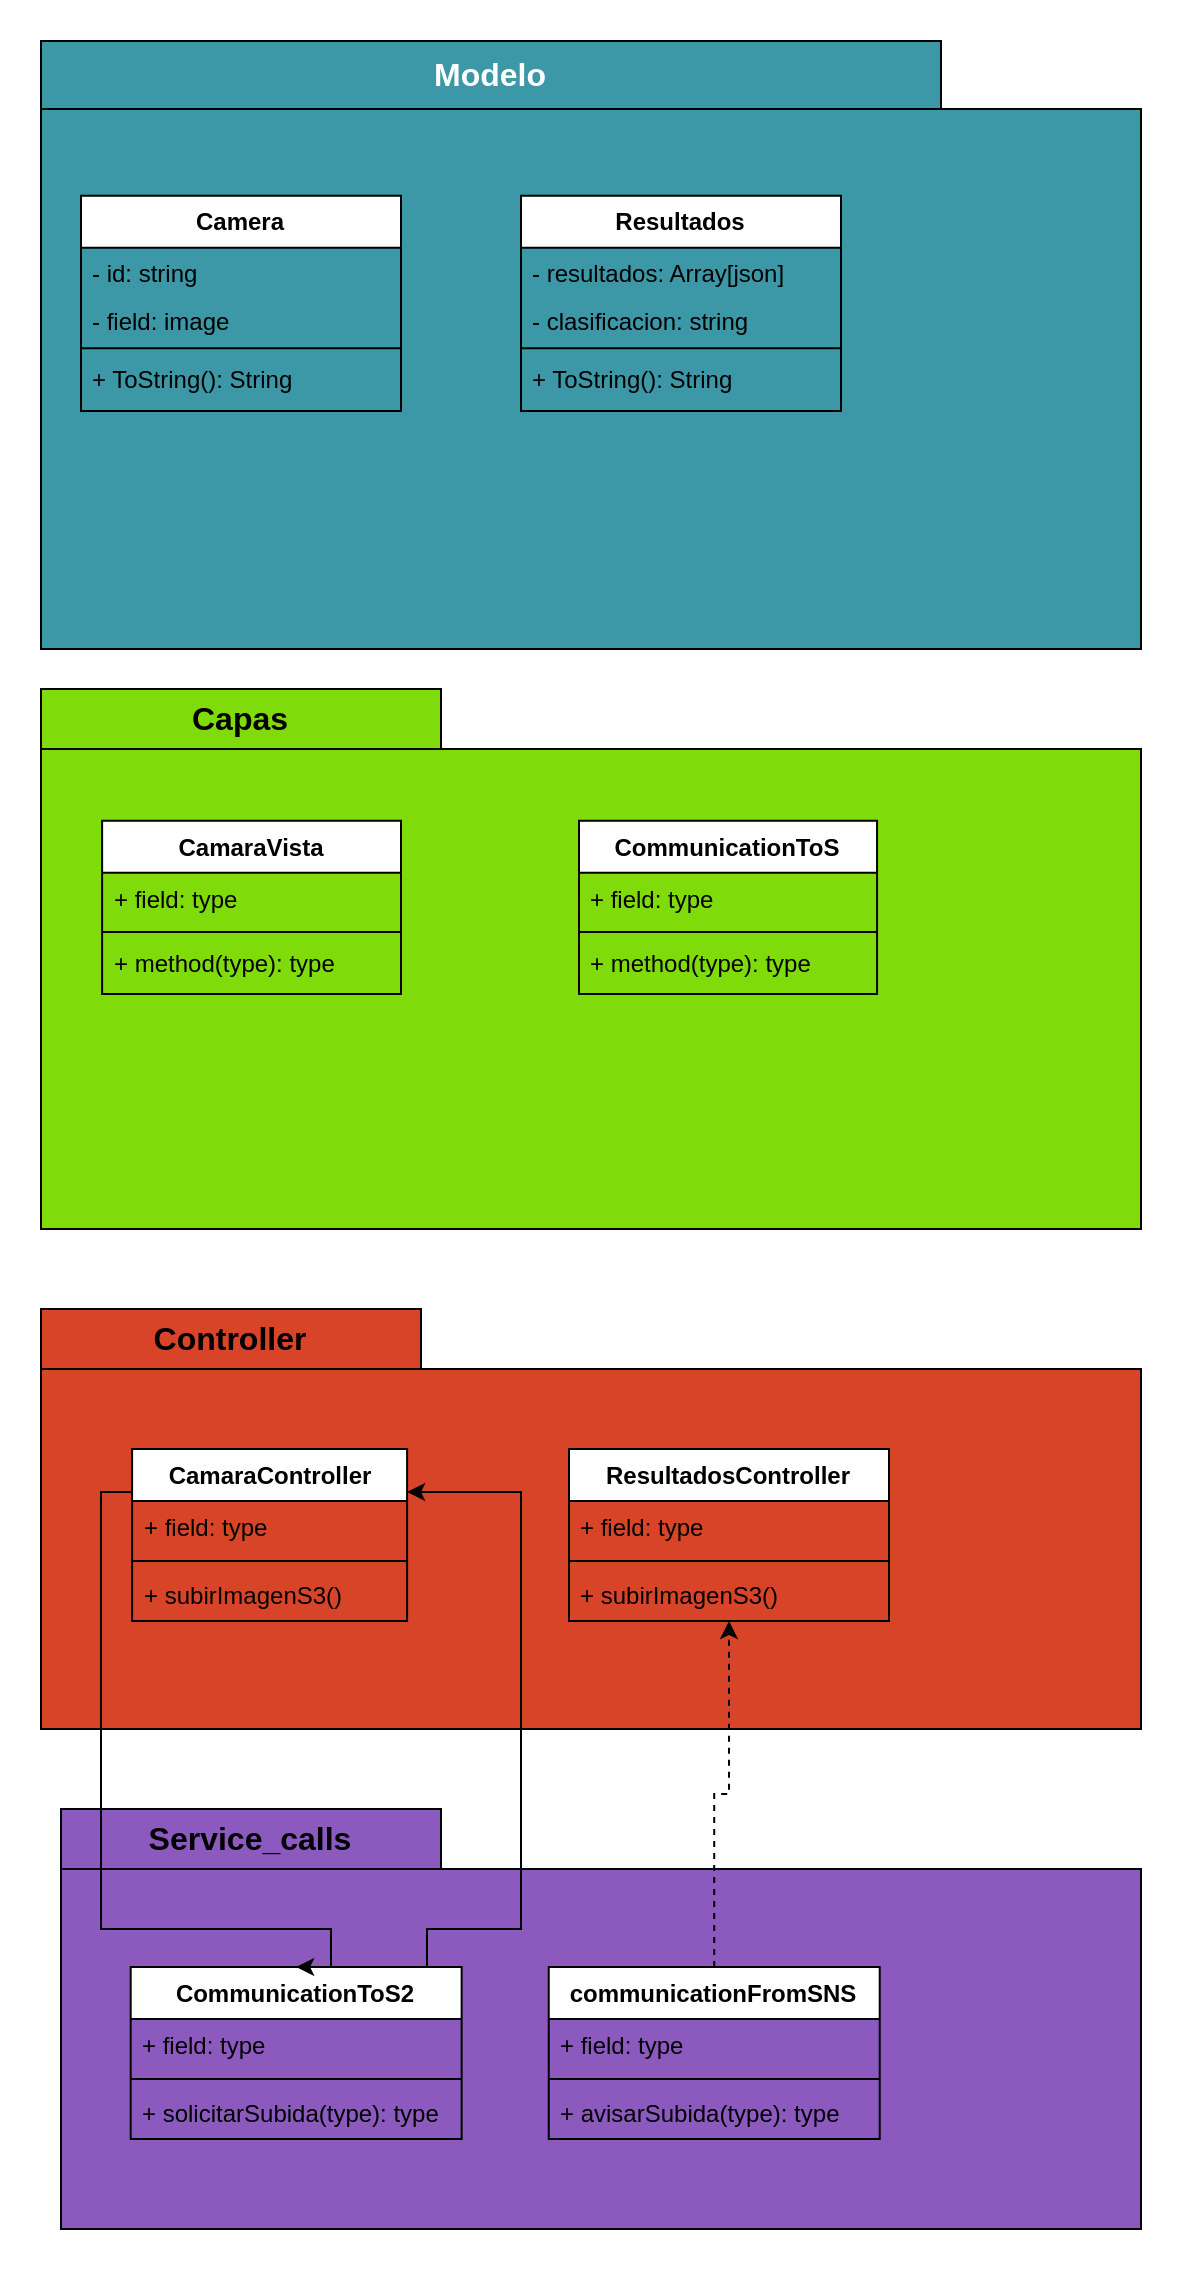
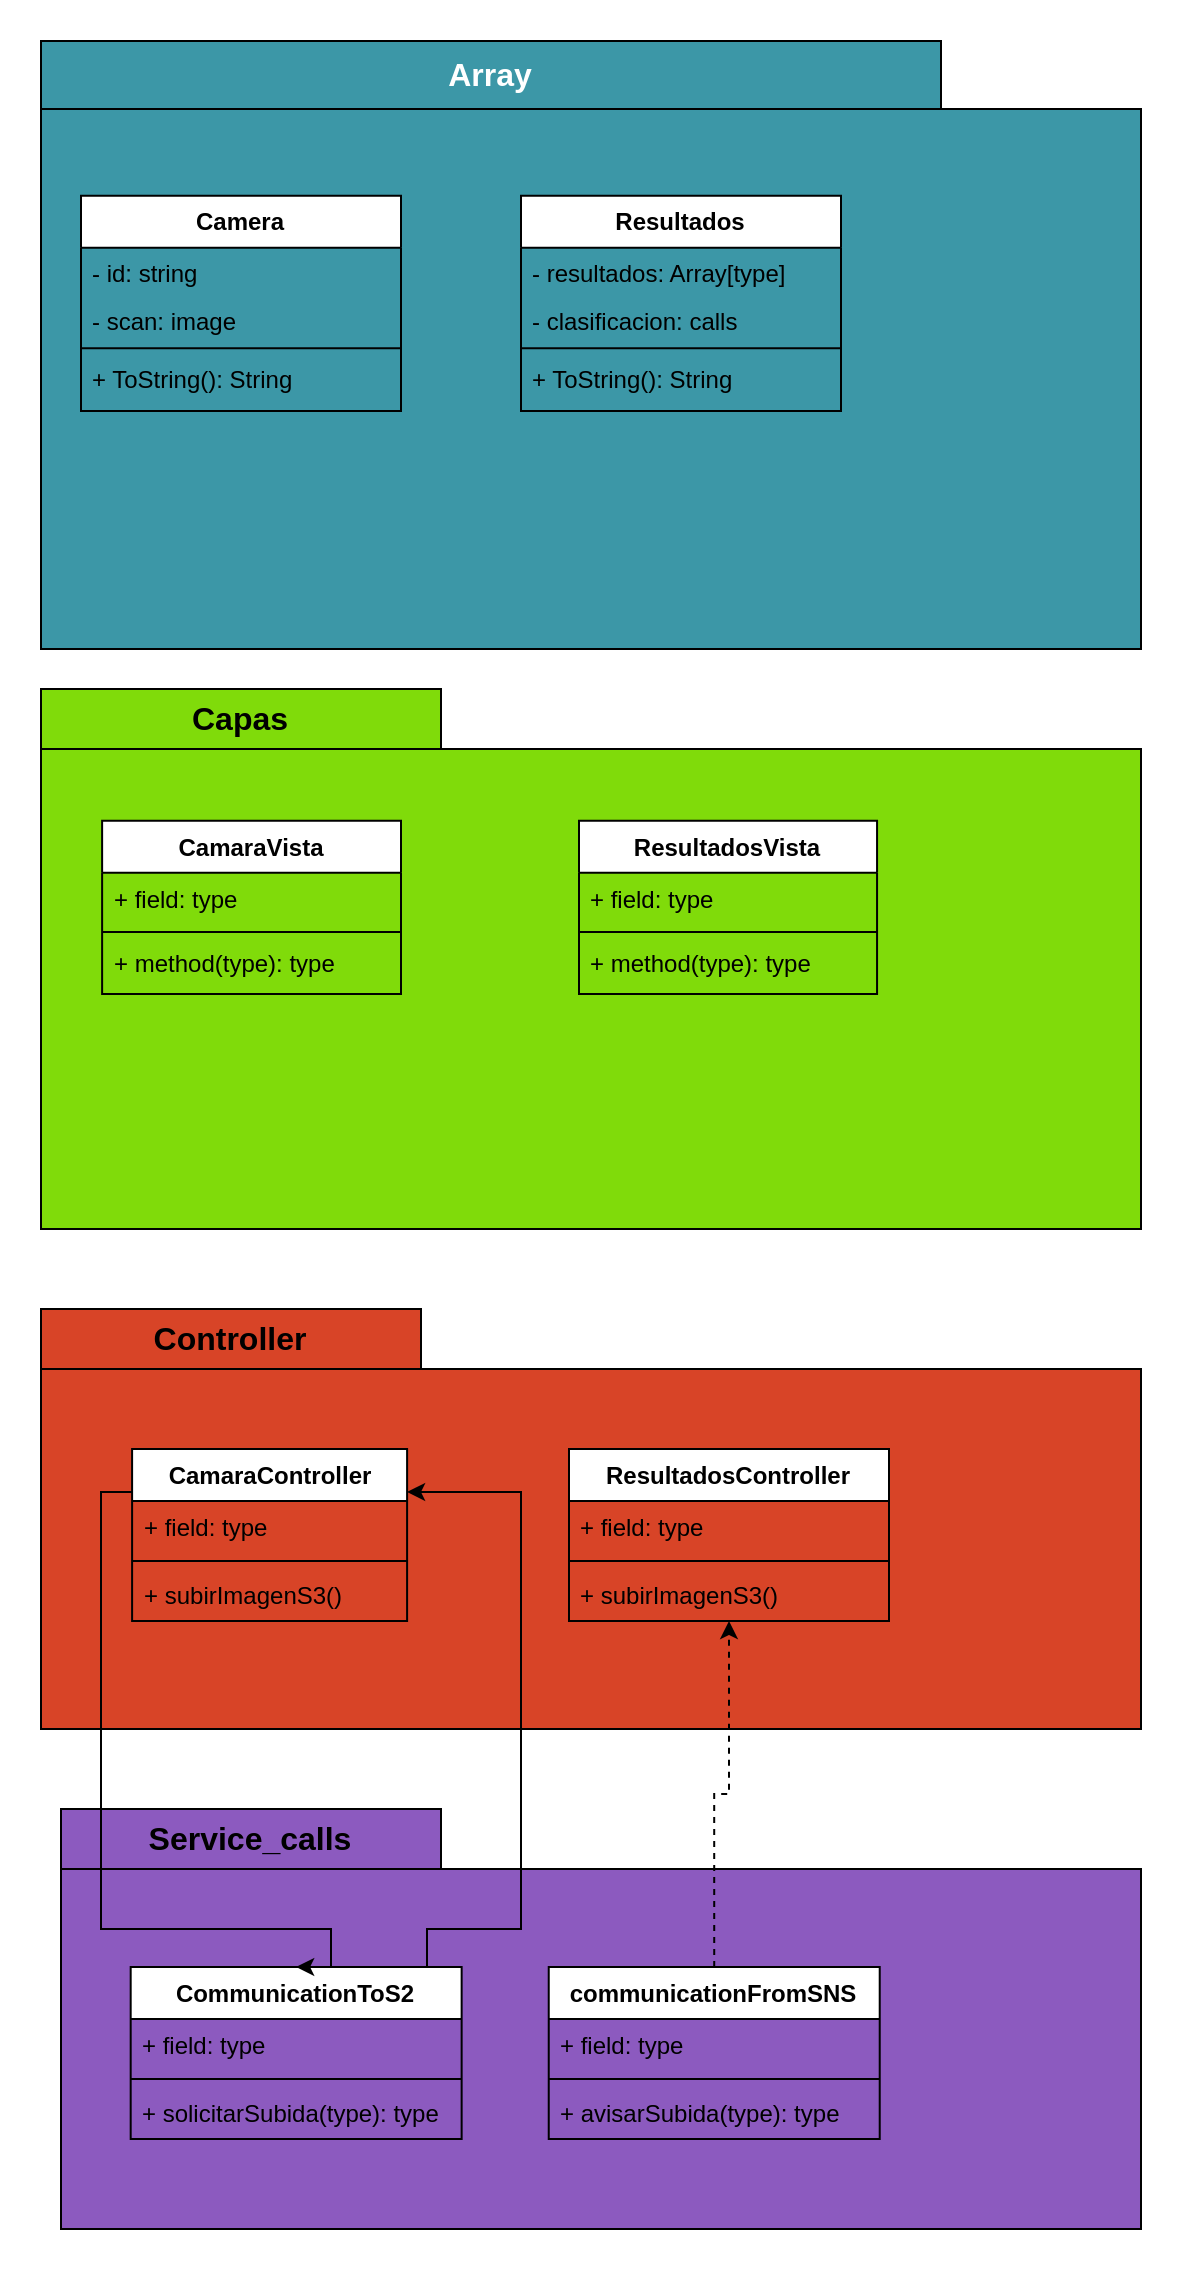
node "Modelo": label "Modelo" -> "Array"
node "- resultados: Array[json]": label "- resultados: Array[json]" -> "- resultados: Array[type]"
node "- field: image": label "- field: image" -> "- scan: image"
node "- clasificacion: string": label "- clasificacion: string" -> "- clasificacion: calls"
node "CommunicationToS": label "CommunicationToS" -> "ResultadosVista"
